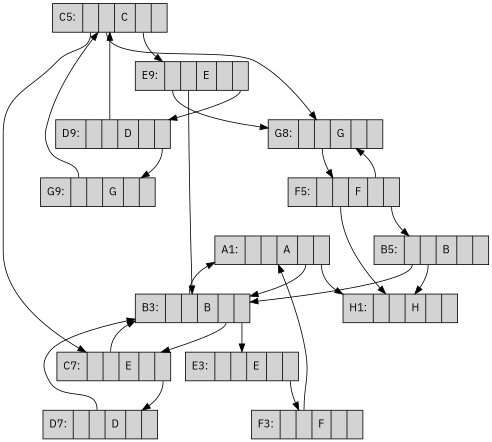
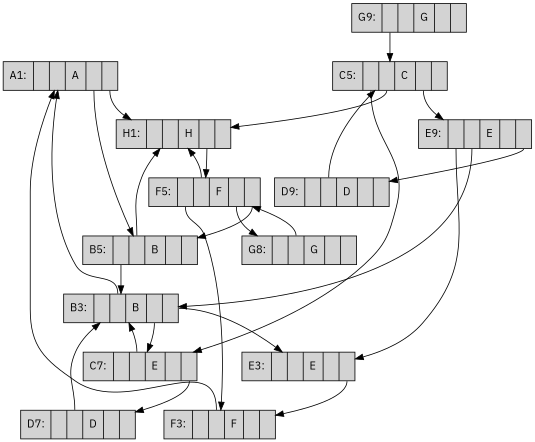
edge "C5:" -> "G8:": now "C5:" -> "H1:"
edge "E9:" -> "G8:": now "E9:" -> "E3:"
edge "H1:" -> "F5:": added
edge "D9:" -> "G9:": removed
edge "A1:" -> "B3:": now "A1:" -> "B5:"
edge "F5:" -> "F3:": added
